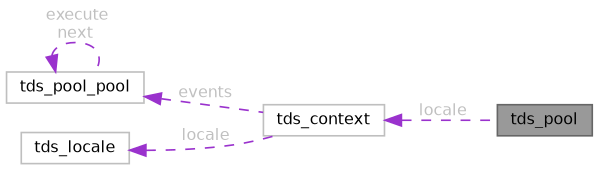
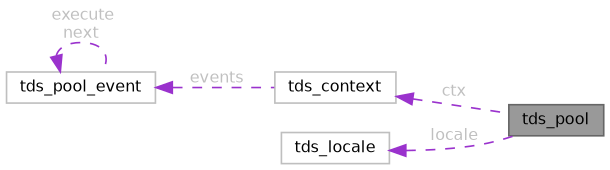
node "tds_pool_pool": label "tds_pool_pool" -> "tds_pool_event"
edge "tds_pool" -> "tds_context": label " locale" -> " ctx"
edge "tds_context" -> "tds_locale": now "tds_pool" -> "tds_locale"
